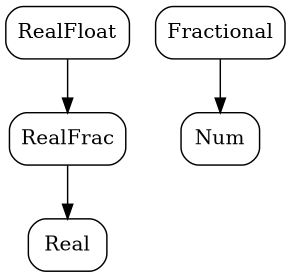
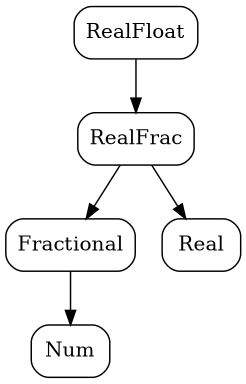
edge "RealFrac" -> "Fractional": added
